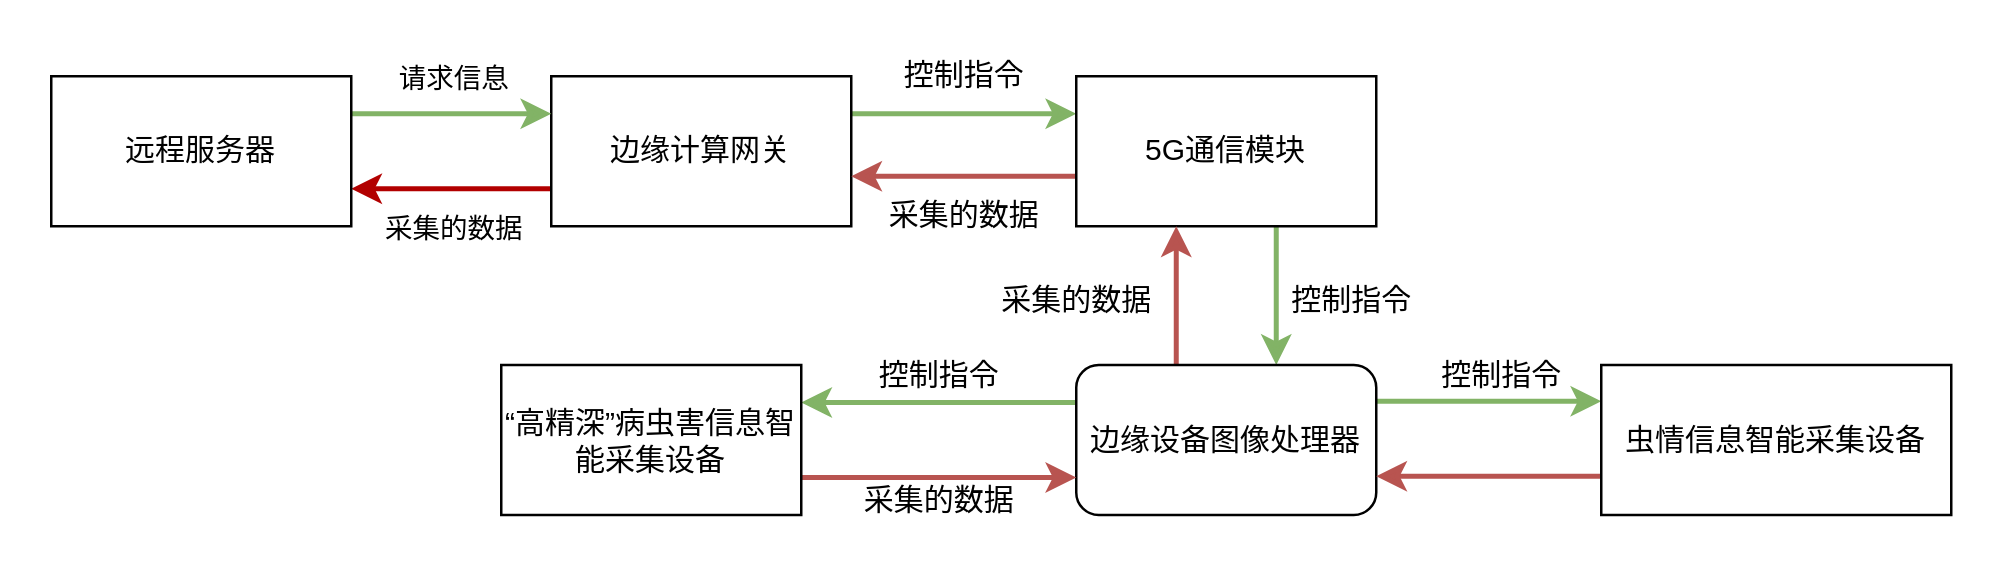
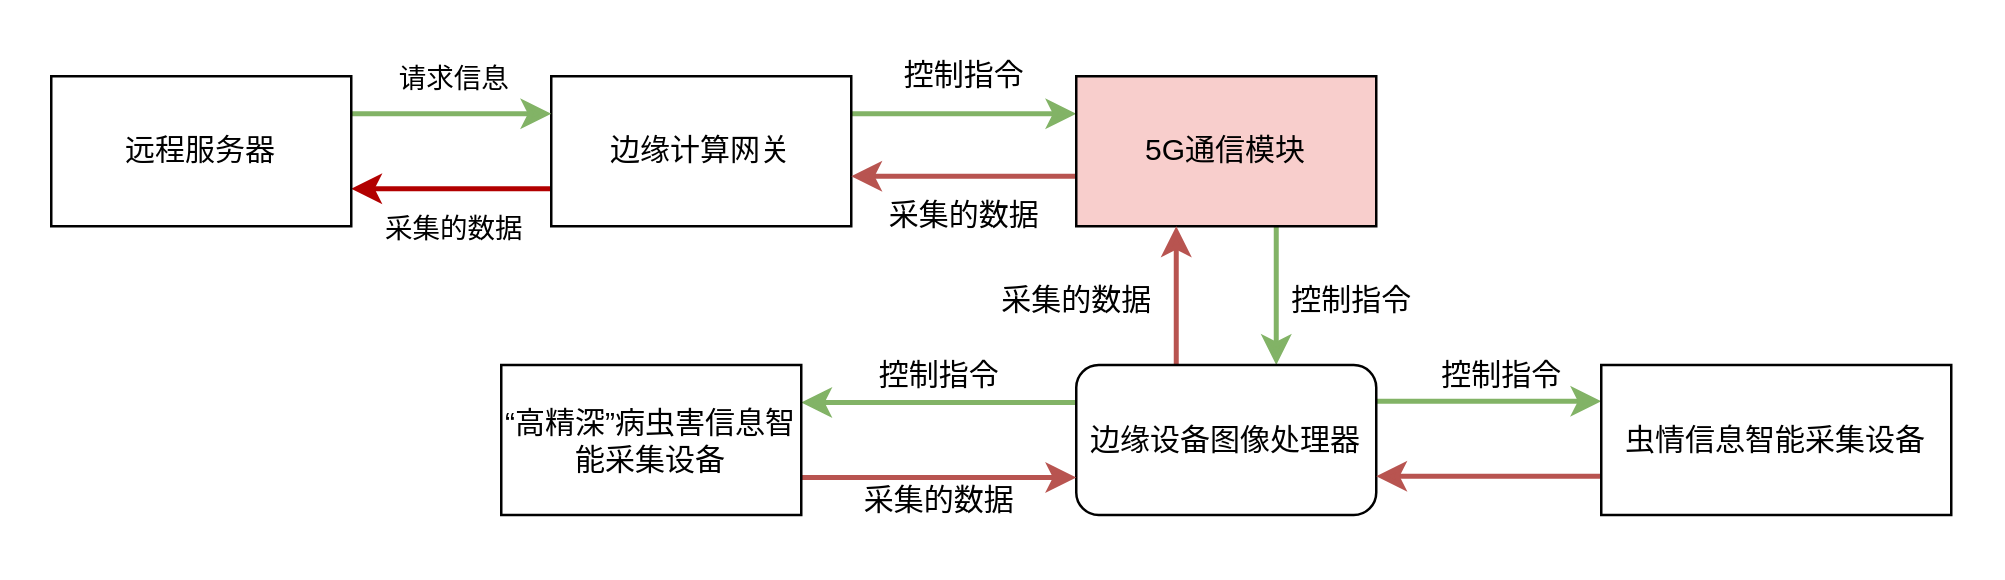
node "5G通信模块": fillcolor #ffffff -> #f8cecc
